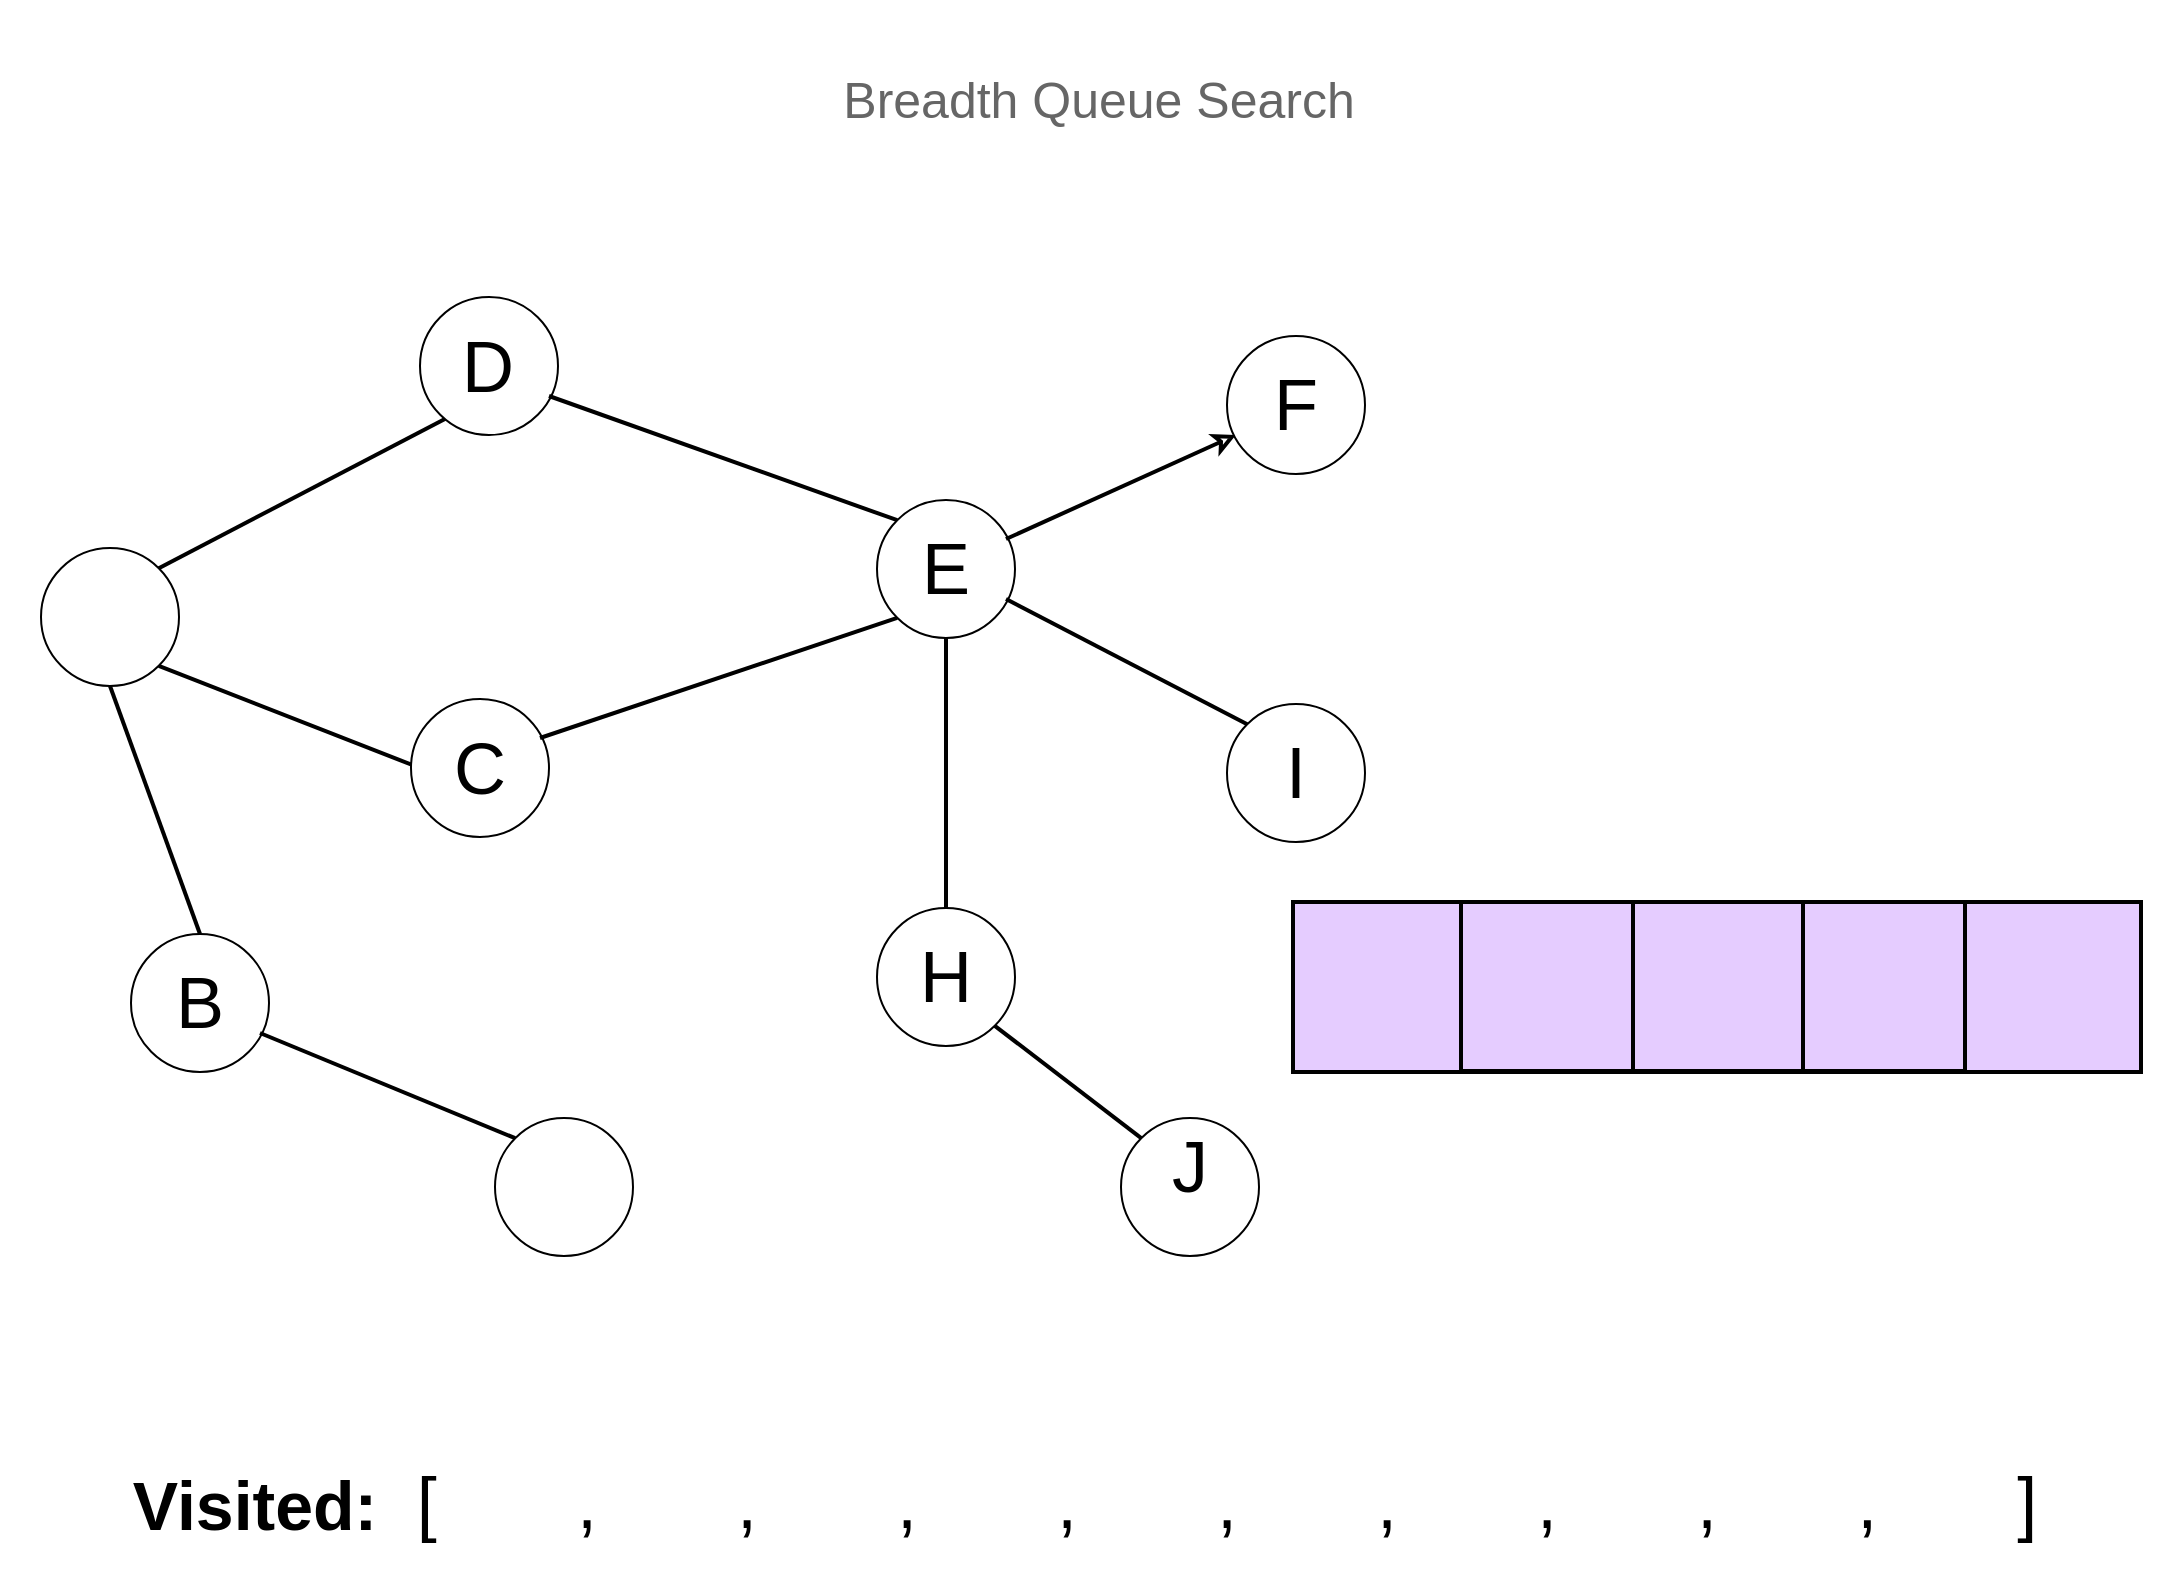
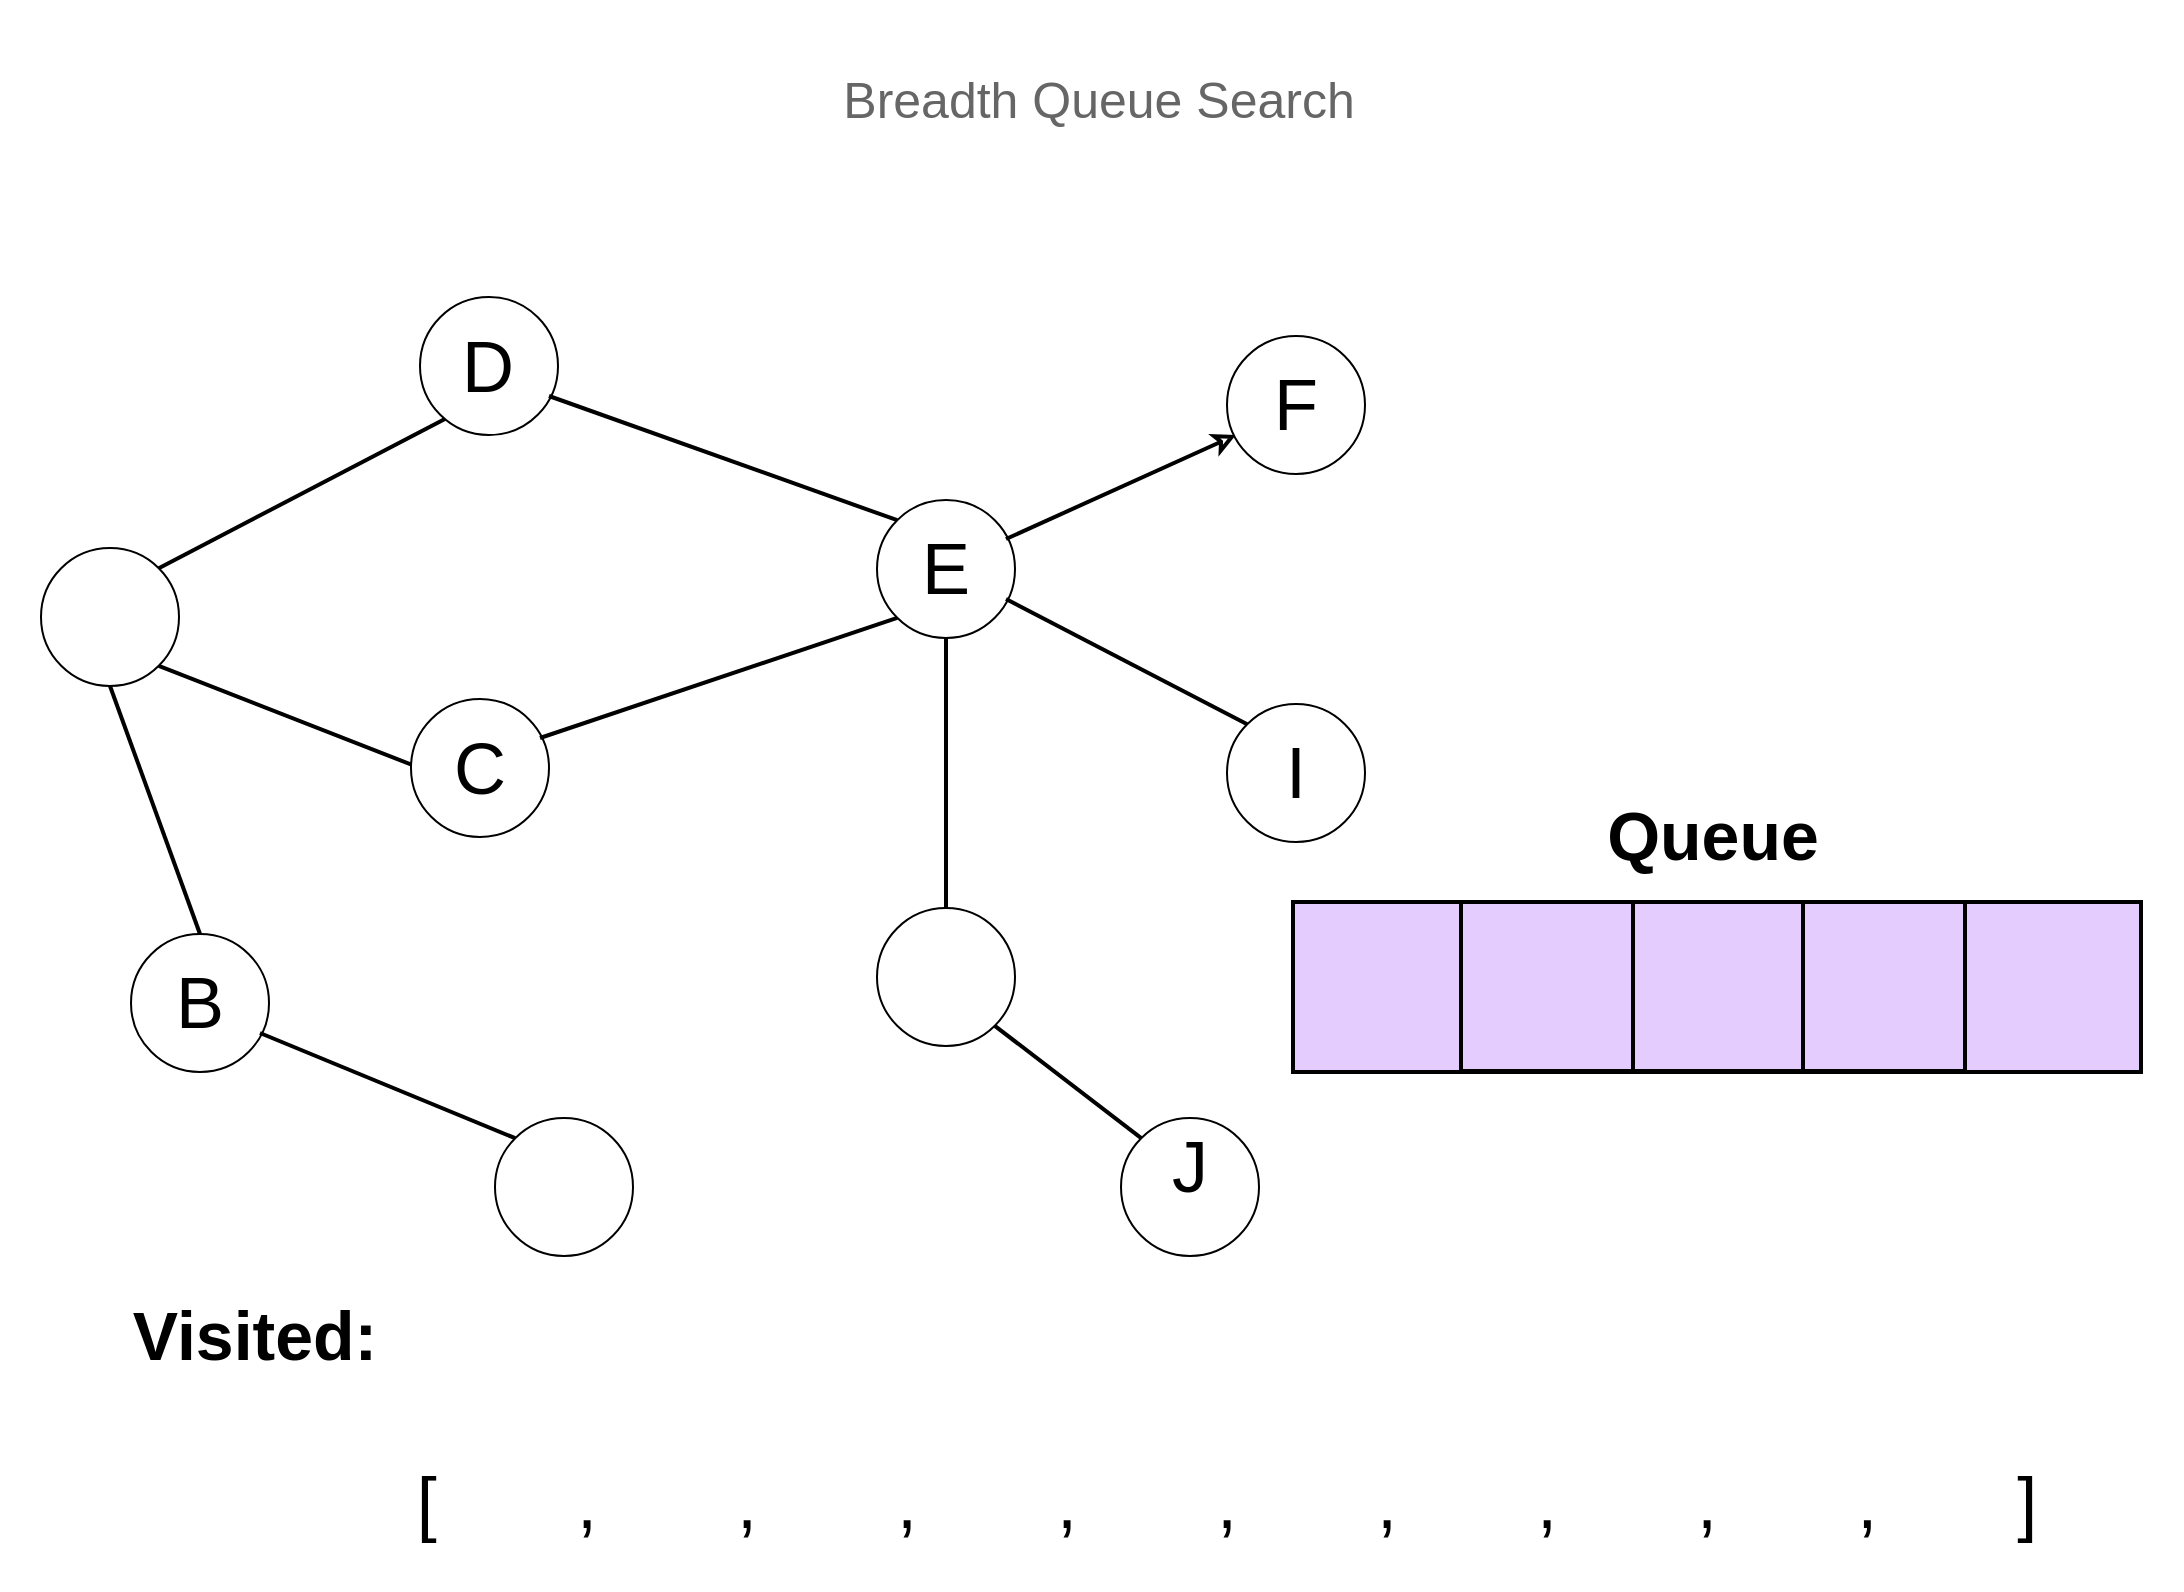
node "Queue": added
node "H": removed
node "Visited:": moved (255, 1506) -> (255, 1336)
